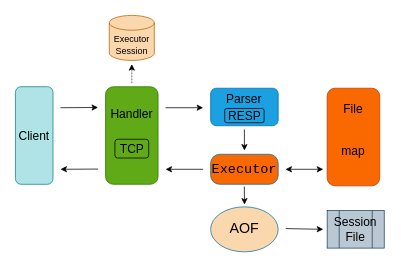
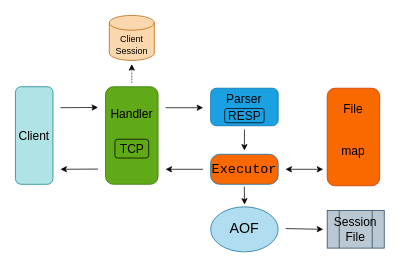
node "Executor Session": label "Executor Session" -> "Client Session"
node "AOF": fillcolor #fad7ac -> #b1ddf0
